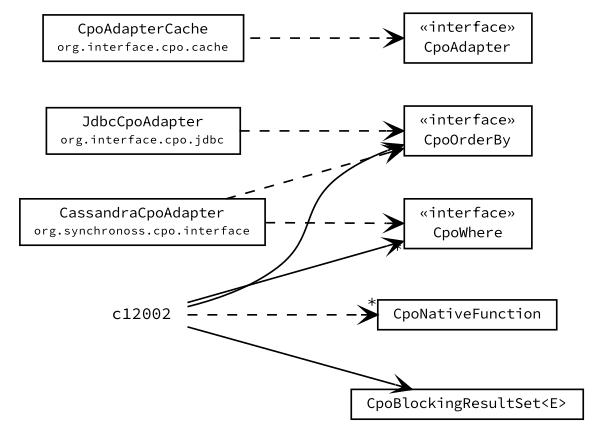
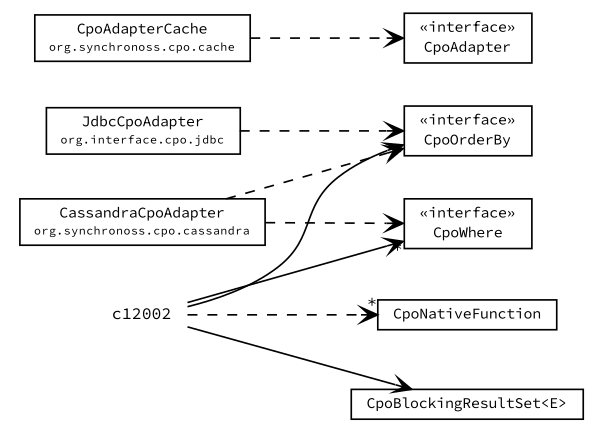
node "CpoAdapterCache": text "org.interface.cpo.cache" -> "org.synchronoss.cpo.cache"
node "CassandraCpoAdapter": text "org.synchronoss.cpo.interface" -> "org.synchronoss.cpo.cassandra"
